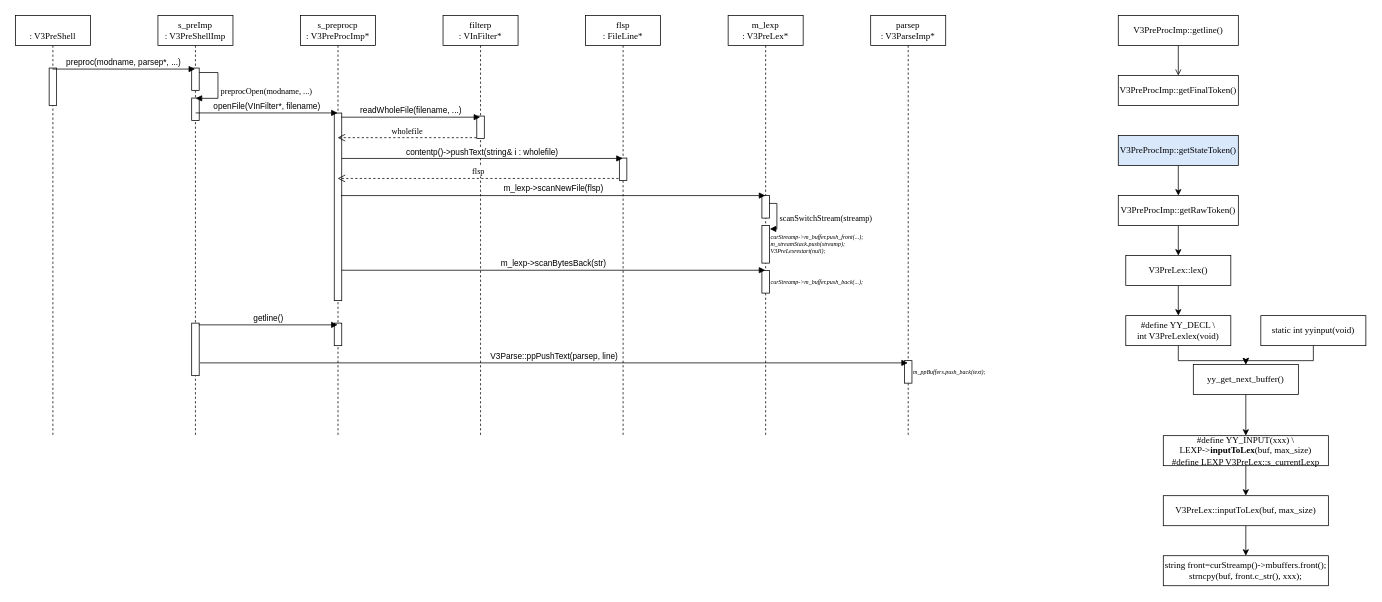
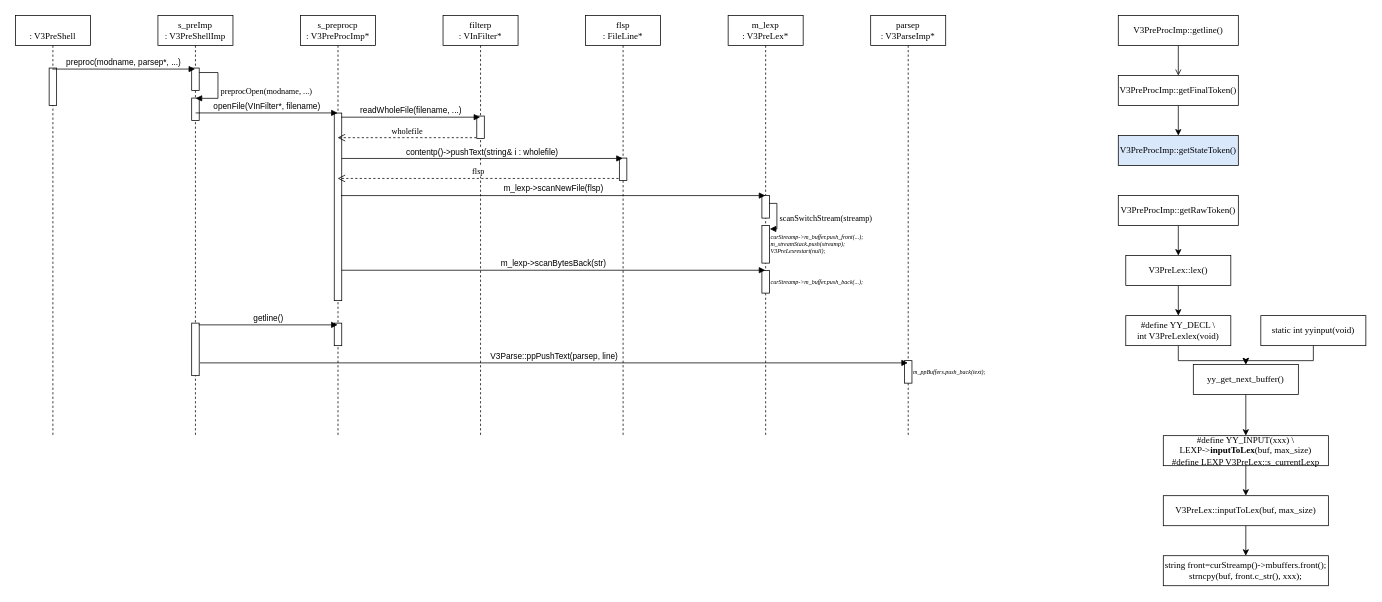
edge "V3PreProcImp::getFinalToken()" -> "V3PreProcImp::getStateToken()": added
edge "V3PreProcImp::getStateToken()" -> "V3PreProcImp::getRawToken()": removed
